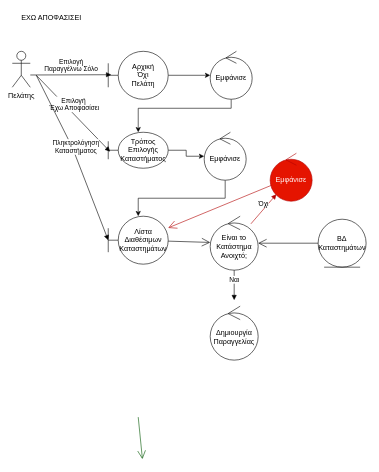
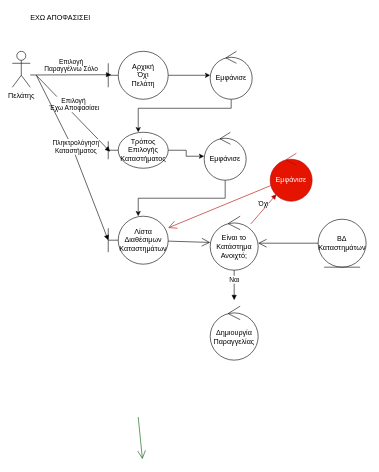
node "ΕΧΩ ΑΠΟΦΑΣΙΣΕΙ": moved (51, 18) -> (60, 18)
